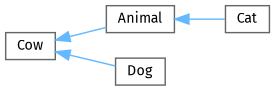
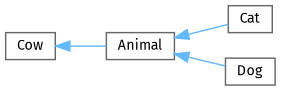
edge "Dog" -> "Cow": now "Dog" -> "Animal"
